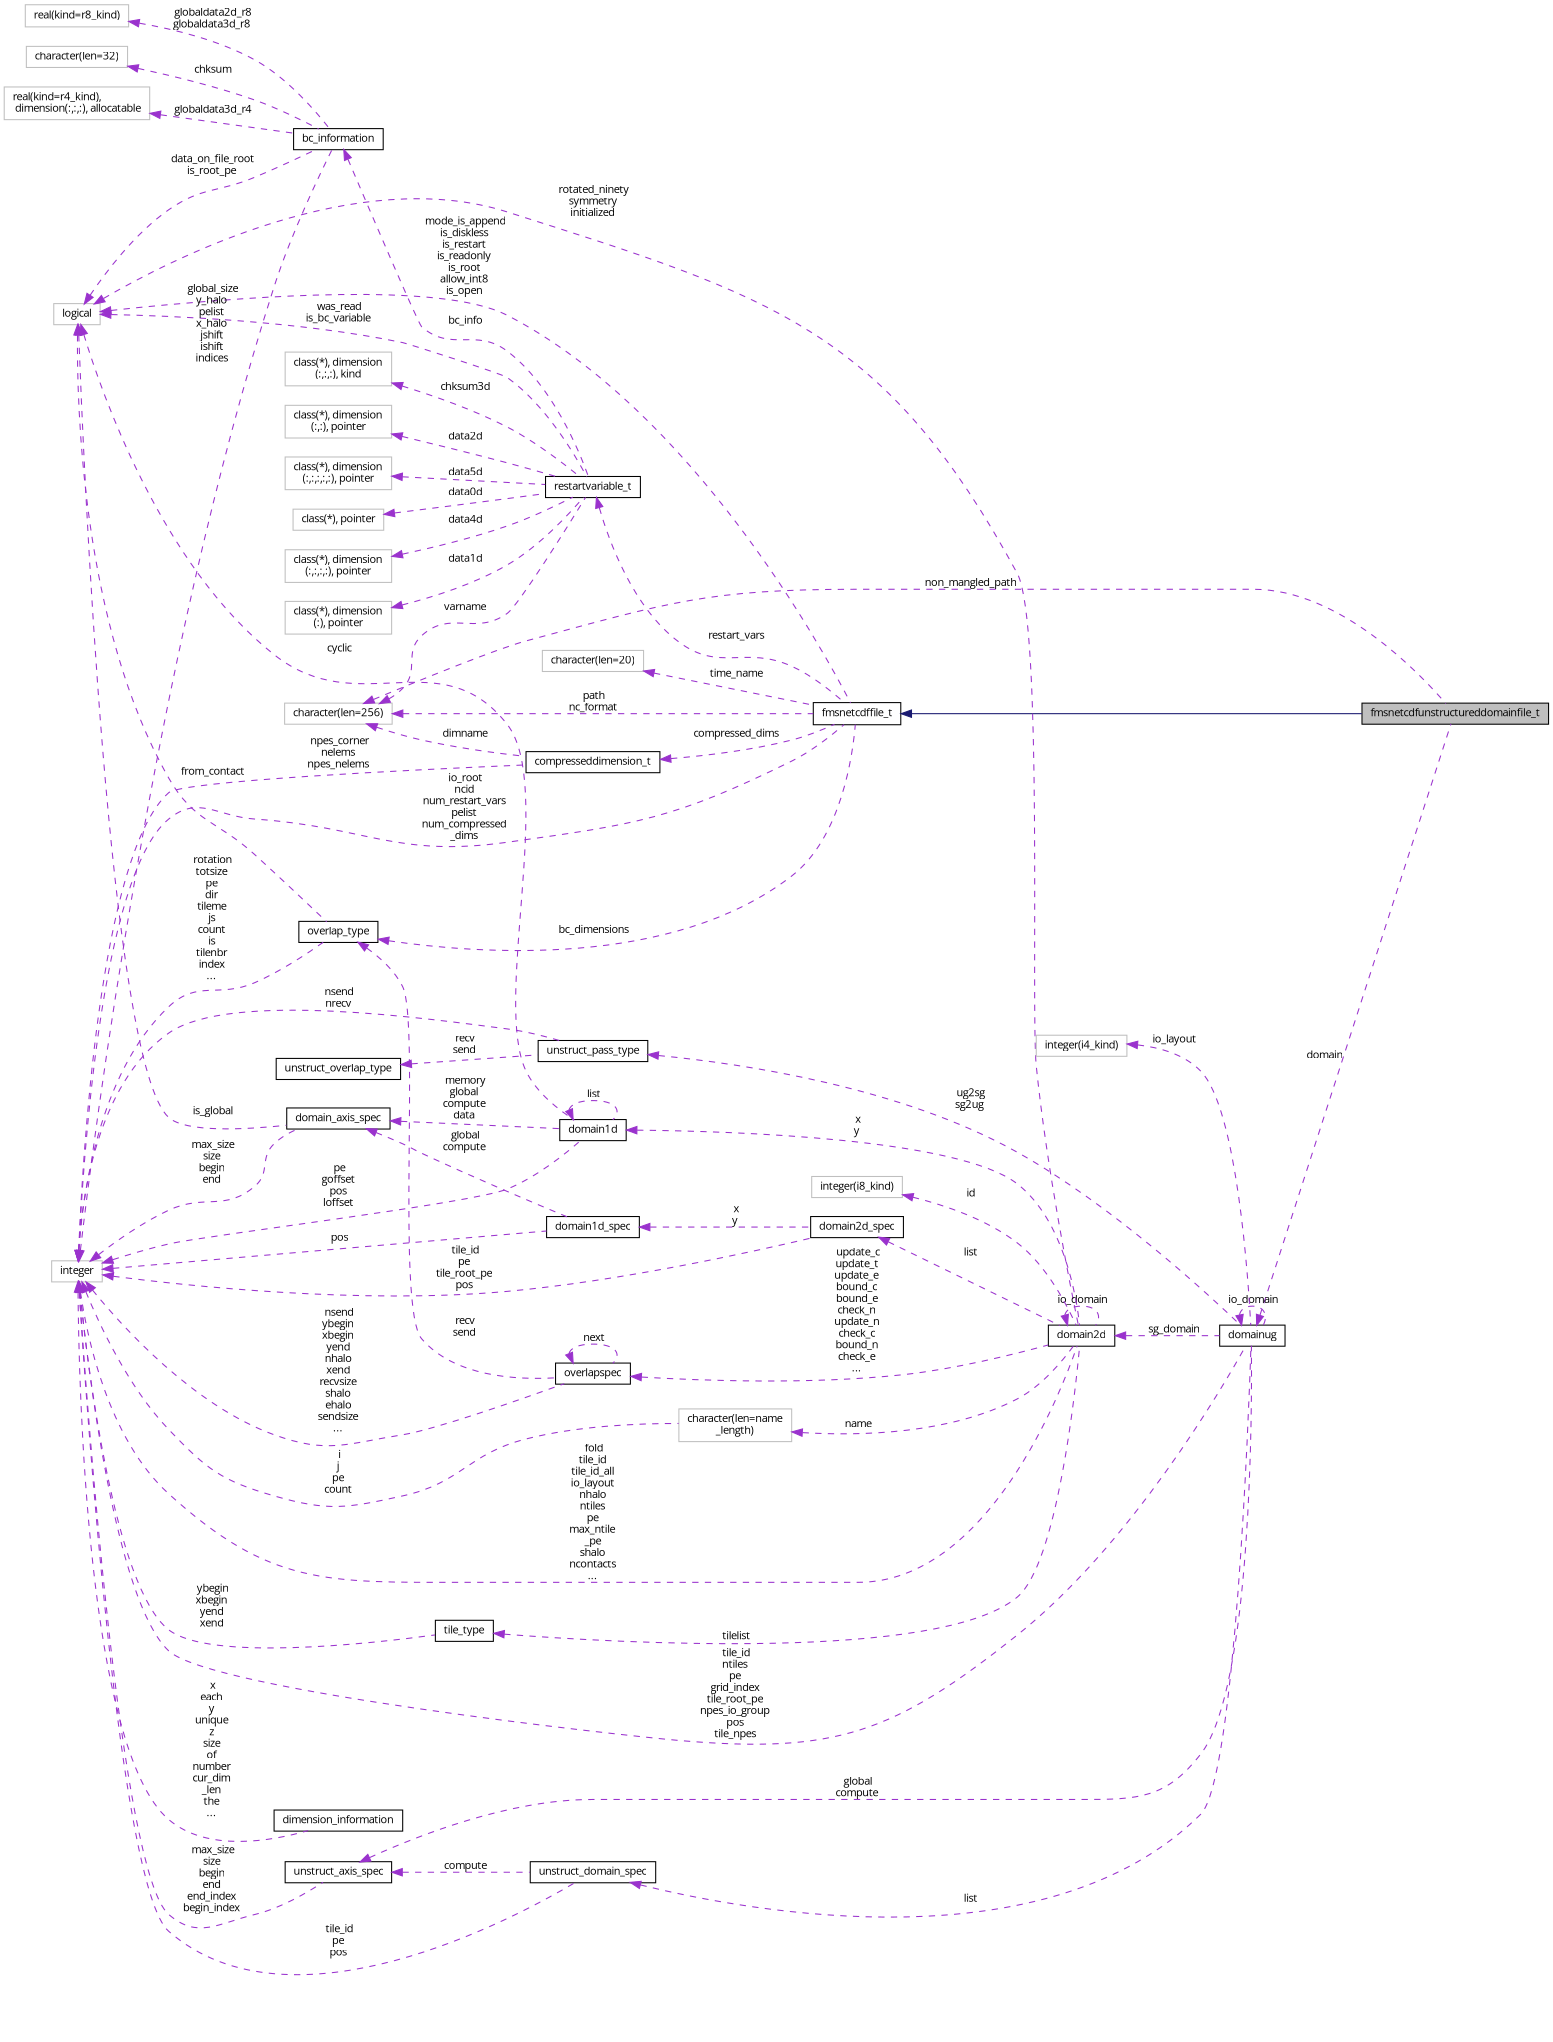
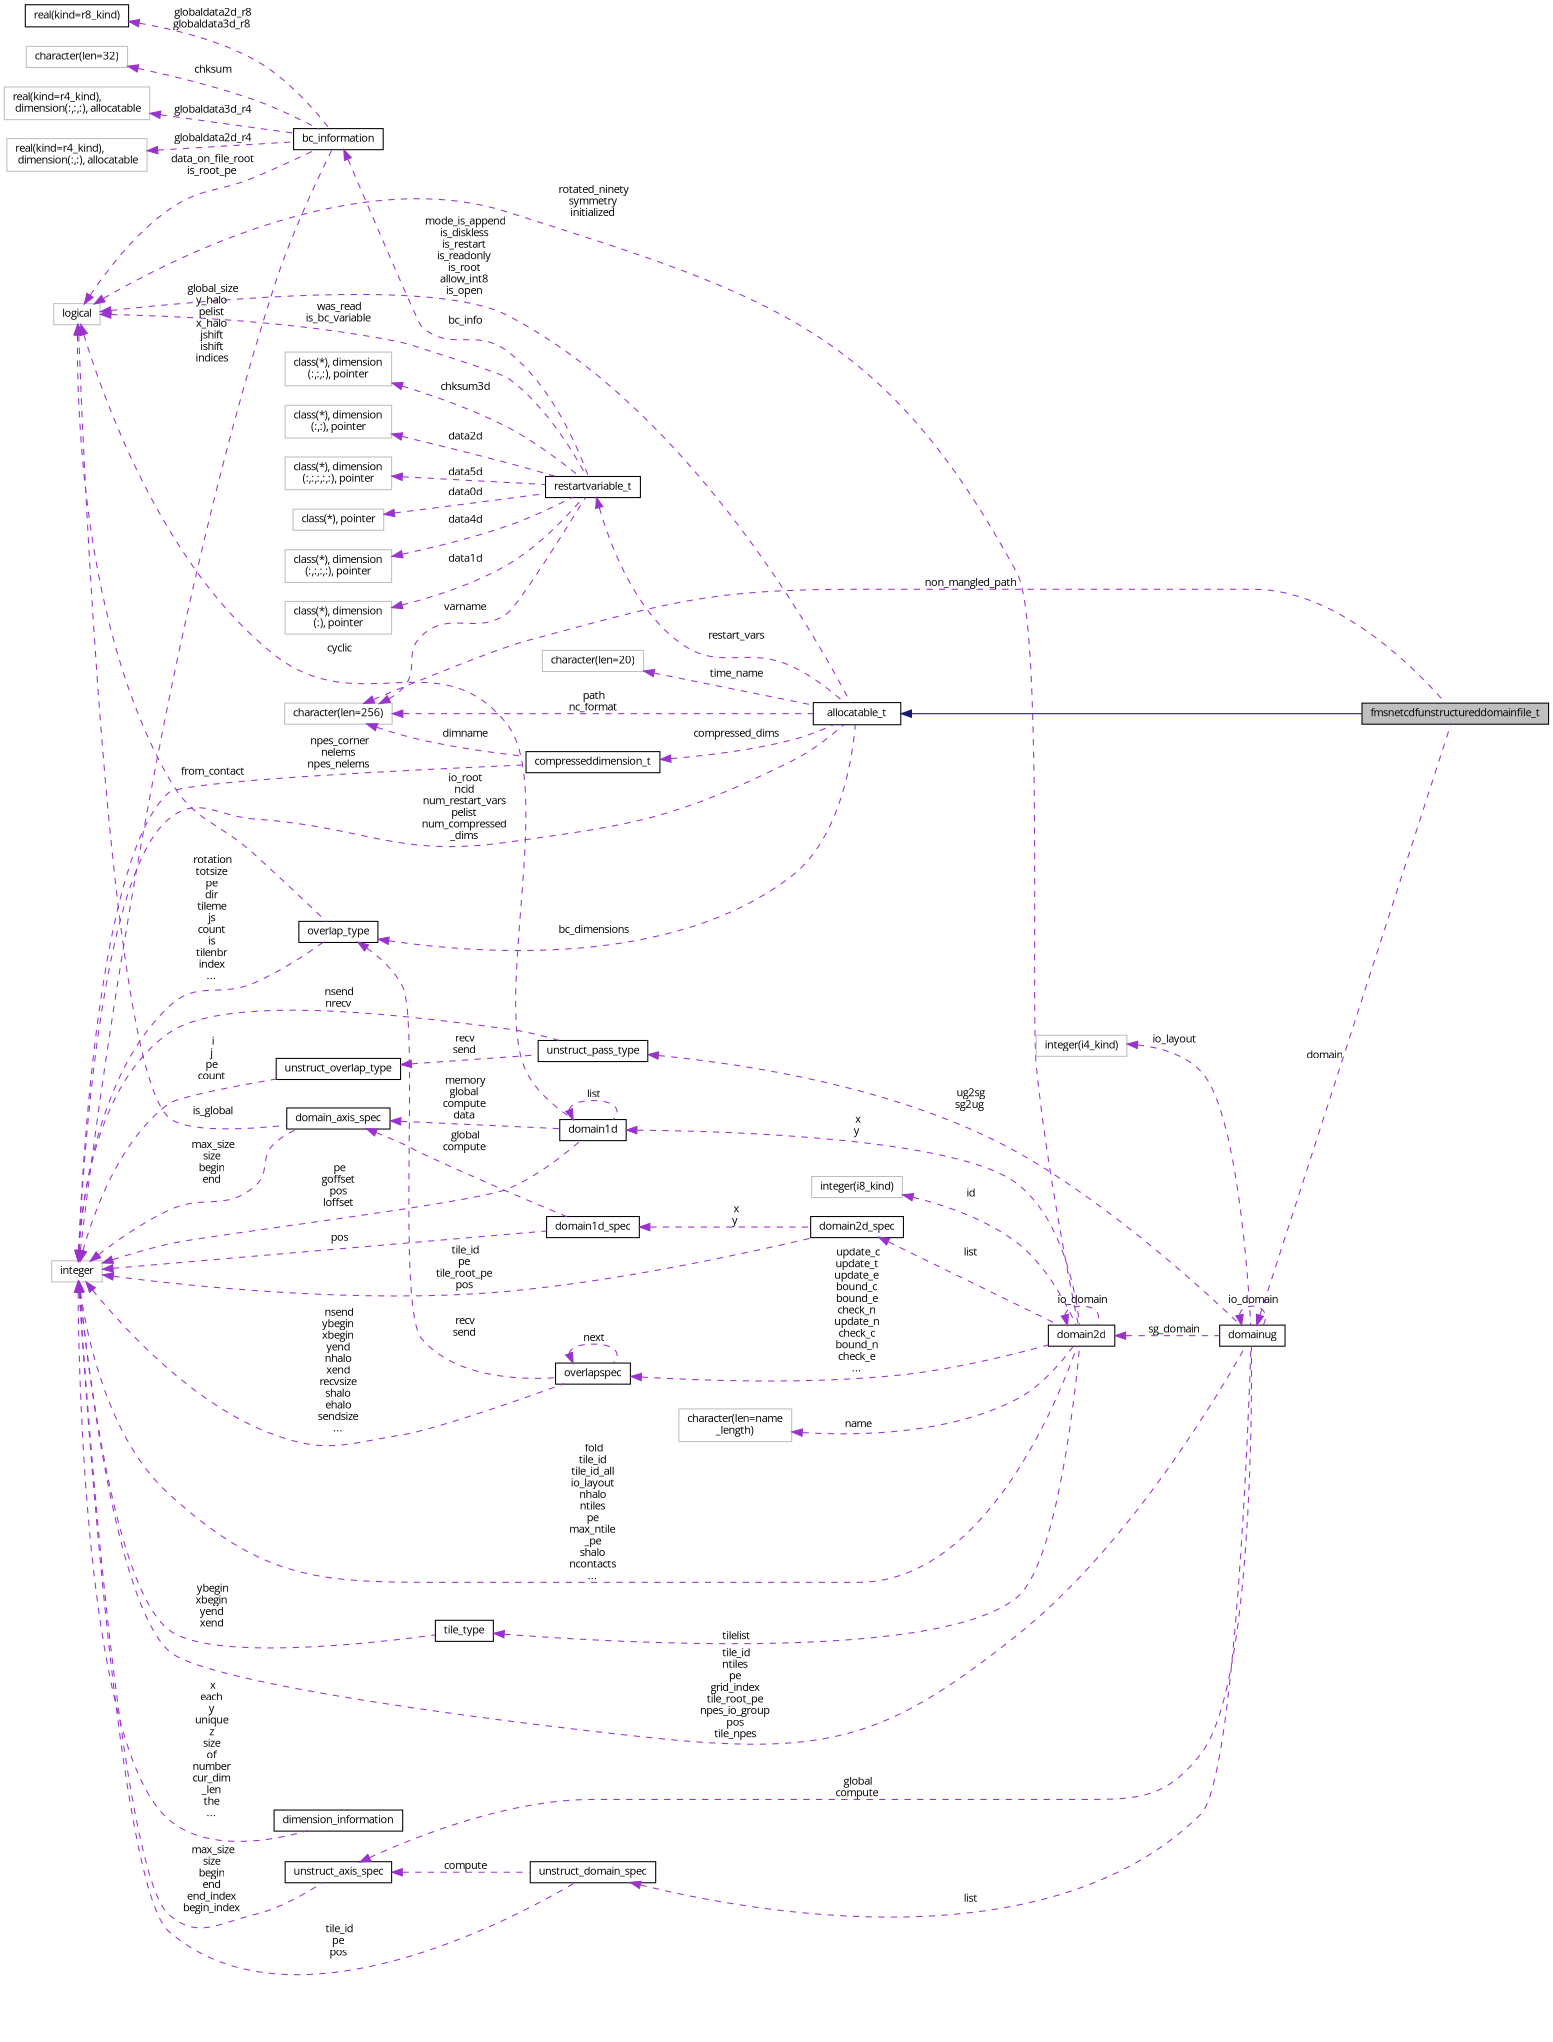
node "real(kind=r8_kind)": color grey75 -> black
node "real(kind=r4_kind), dimension(:,:), allocatable": added
node "class(*), dimension (:,:,:), kind": label "class(*), dimension (:,:,:), kind" -> "class(*), dimension (:,:,:), pointer"
node "fmsnetcdffile_t": label "fmsnetcdffile_t" -> "allocatable_t"
edge "character(len=name _length)" -> "integer": now "unstruct_overlap_type" -> "integer"
